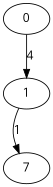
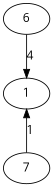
node "0": label "0" -> "6"
edge "1" -> "7": reversed
